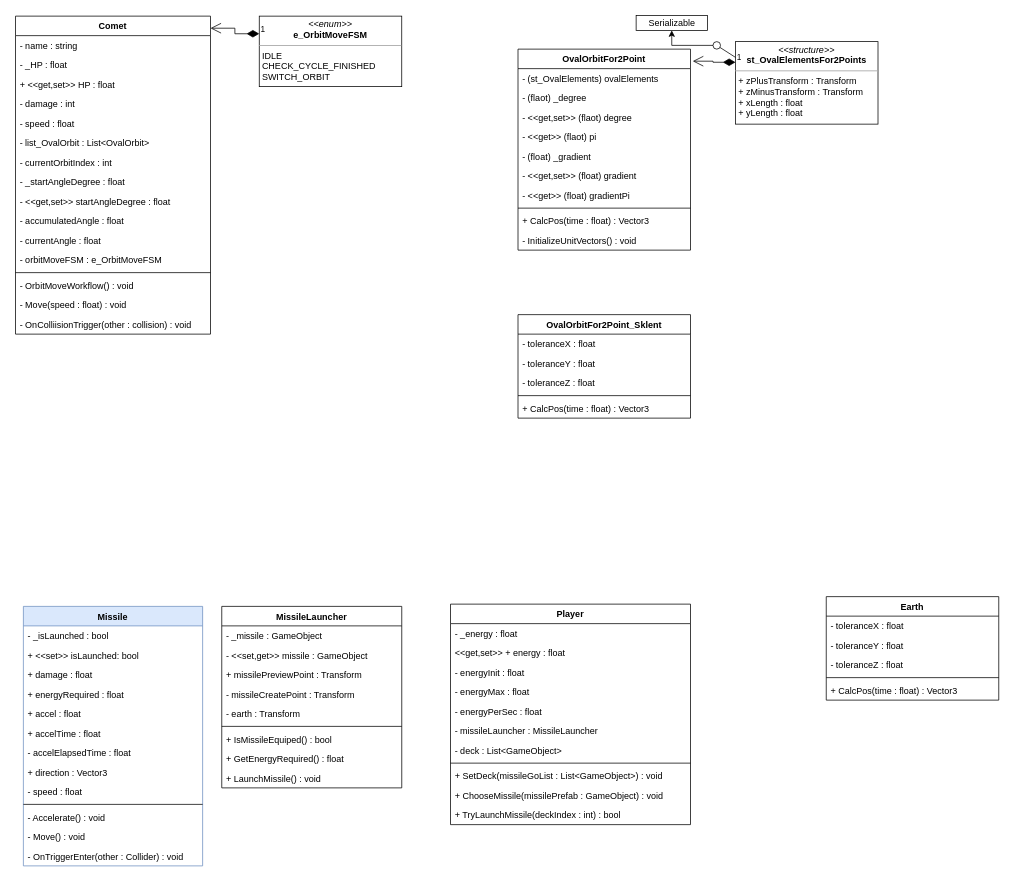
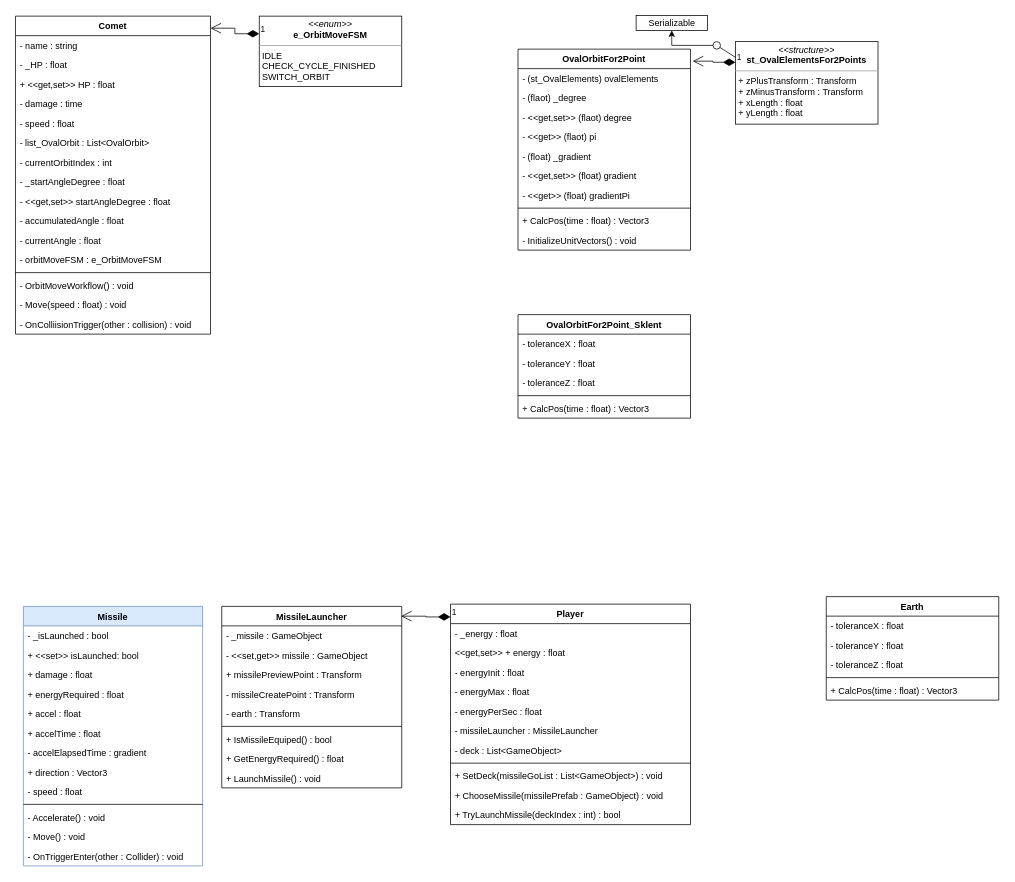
node "- damage : int": label "- damage : int" -> "- damage : time"
edge "MissileLauncher" -- "Player": added, label "1"
node "- accelElapsedTime : float": label "- accelElapsedTime : float" -> "- accelElapsedTime : gradient"
